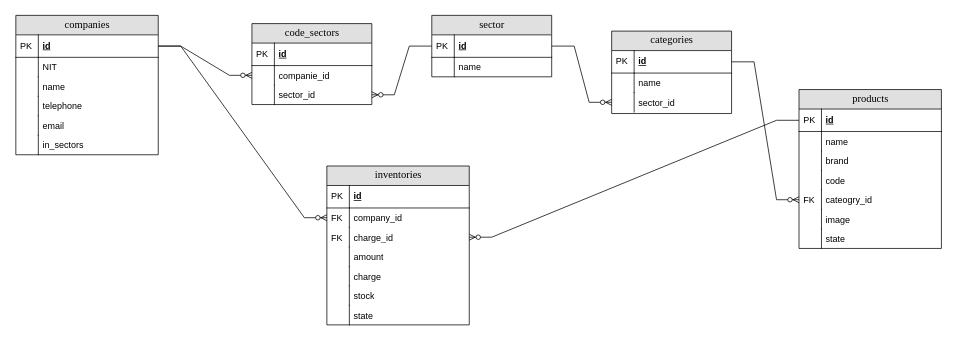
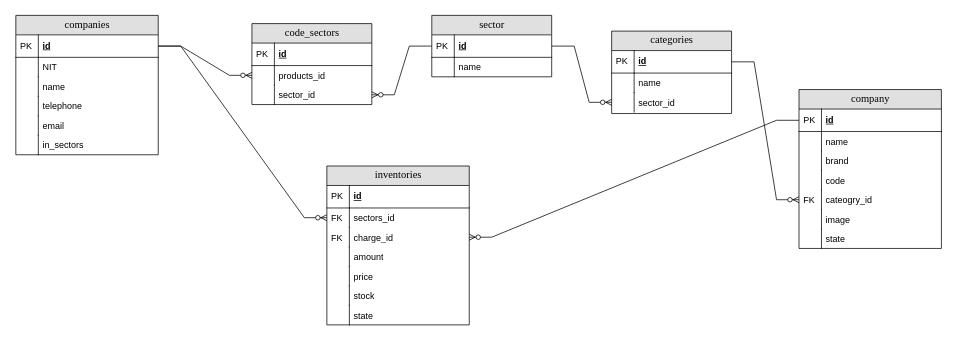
node "companie_id": label "companie_id" -> "products_id"
node "products": label "products" -> "company"
node "company_id": label "company_id" -> "sectors_id"
node "charge": label "charge" -> "price"
